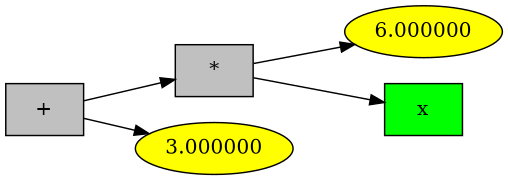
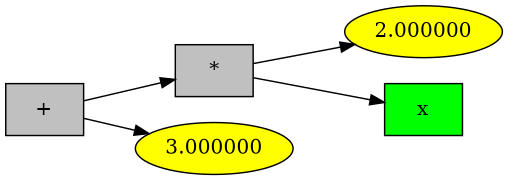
node "6.000000": label "6.000000" -> "2.000000"
